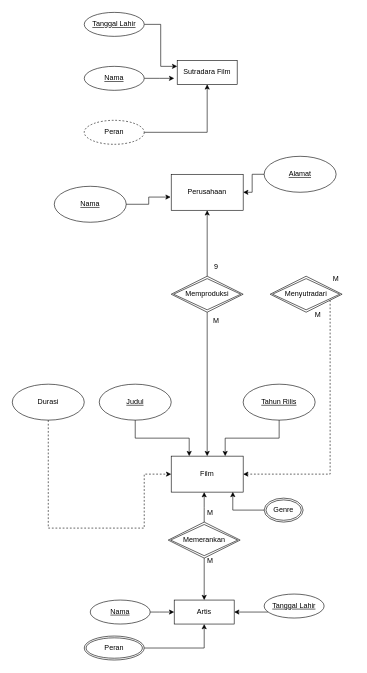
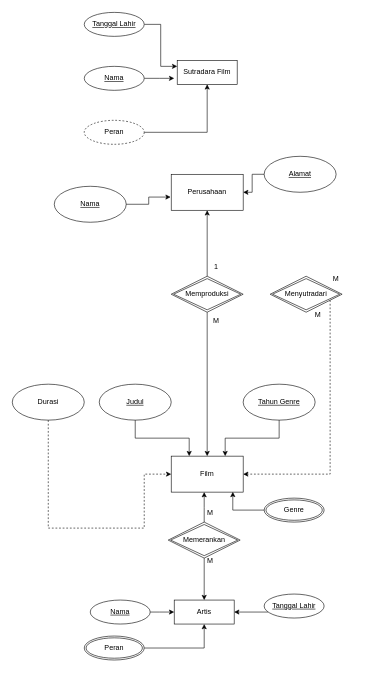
node "9": label "9" -> "1"
node "Tahun Rilis": label "Tahun Rilis" -> "Tahun Genre"
node "Genre": size 39x24 -> 60x24
